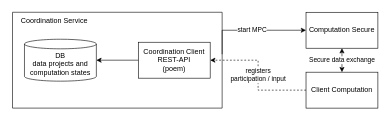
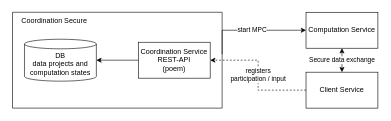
node "Coordination Service": label "Coordination Service" -> "Coordination Secure"
node "Computation Secure": label "Computation Secure" -> "Computation Service"
node "Coordination Client REST-API (poem)": label "Coordination Client REST-API (poem)" -> "Coordination Service REST-API (poem)"
node "Client Computation": label "Client Computation" -> "Client Service"
